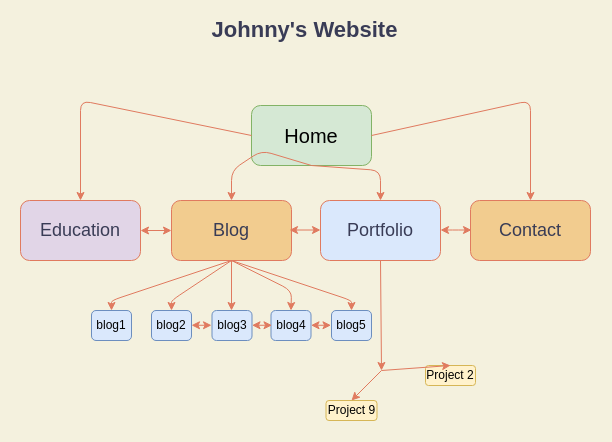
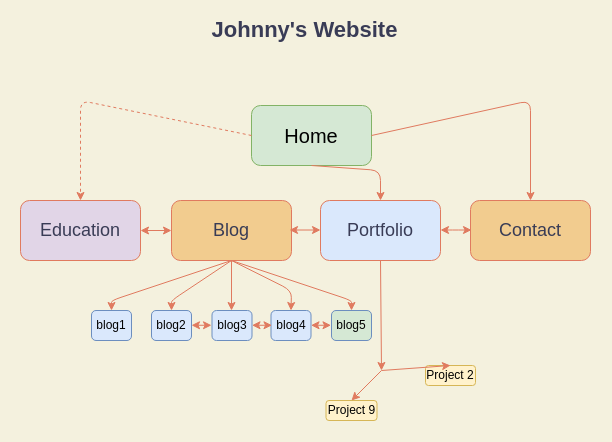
edge "Home" -> "Education": style solid -> dashed
edge "Home" -> "Blog": removed
node "blog5": fillcolor #dae8fc -> #d5e8d4
